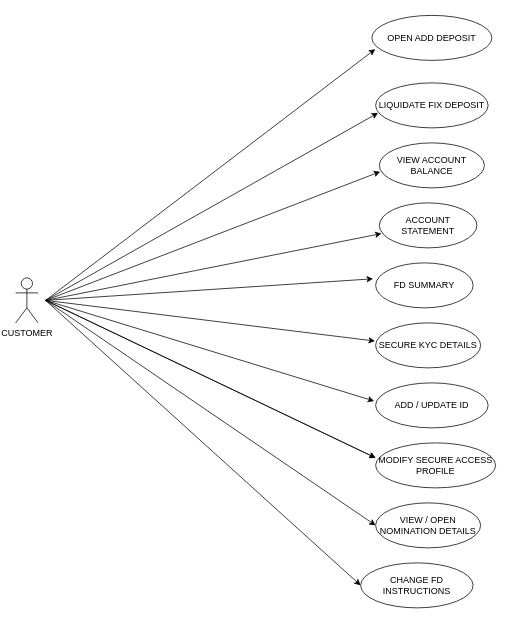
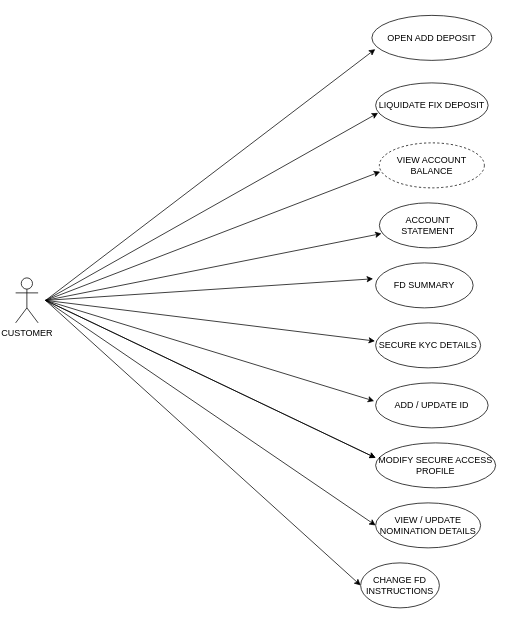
node "VIEW ACCOUNT BALANCE": style solid -> dashed
node "VIEW / OPEN NOMINATION DETAILS": label "VIEW / OPEN NOMINATION DETAILS" -> "VIEW / UPDATE NOMINATION DETAILS"
node "CHANGE FD INSTRUCTIONS": size 113x45 -> 79x45
